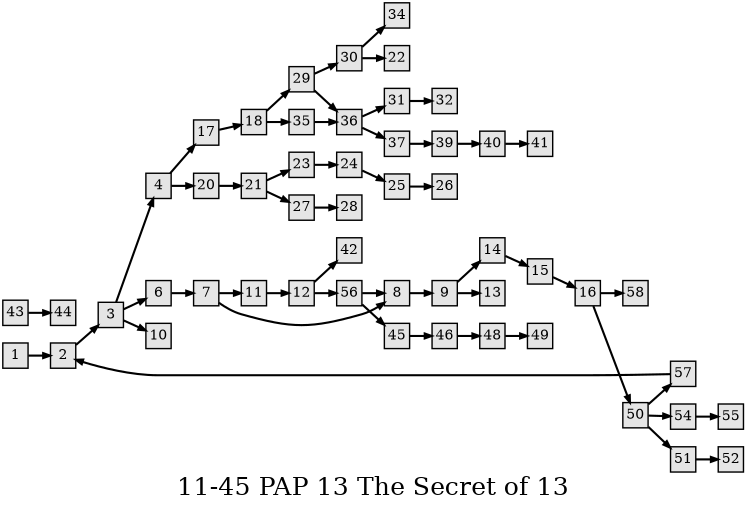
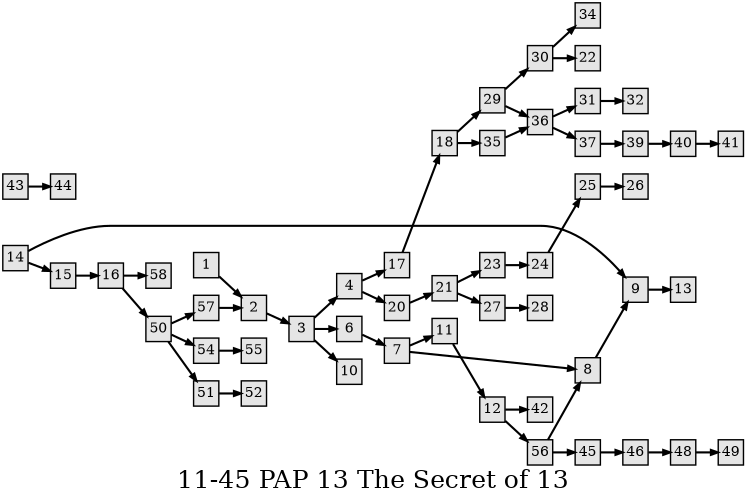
edge "9" -> "14": reversed
